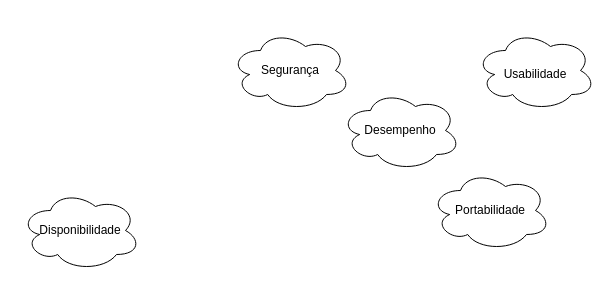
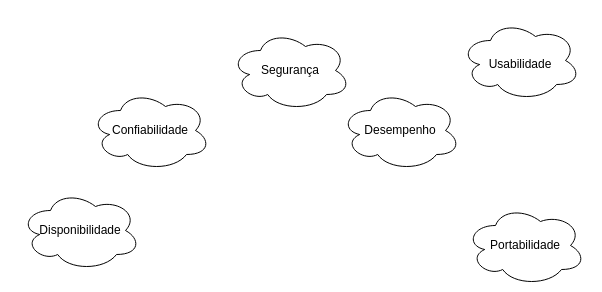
node "Usabilidade": moved (536, 71) -> (521, 61)
node "Confiabilidade": added
node "Portabilidade": moved (491, 211) -> (526, 246)
